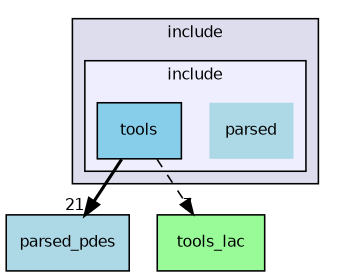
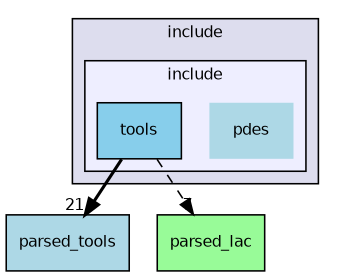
node "parsed": label "parsed" -> "pdes"
node "parsed_pdes": label "parsed_pdes" -> "parsed_tools"
node "tools_lac": label "tools_lac" -> "parsed_lac"
